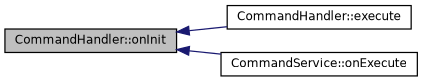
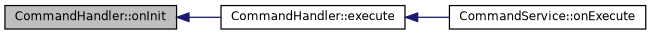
edge "CommandService::onExecute" -> "CommandHandler::onInit": now "CommandService::onExecute" -> "CommandHandler::execute"
